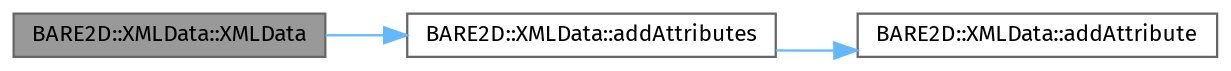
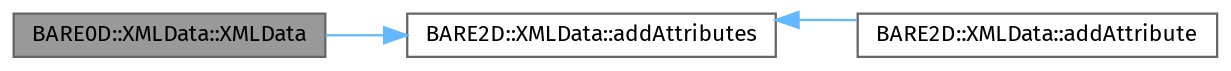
node "BARE2D::XMLData::XMLData": label "BARE2D::XMLData::XMLData" -> "BARE0D::XMLData::XMLData"
edge "BARE2D::XMLData::addAttributes" -> "BARE2D::XMLData::addAttribute": reversed
